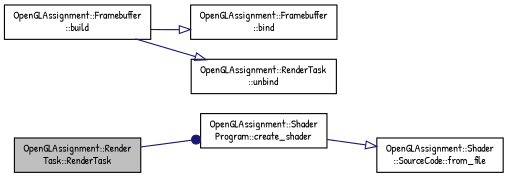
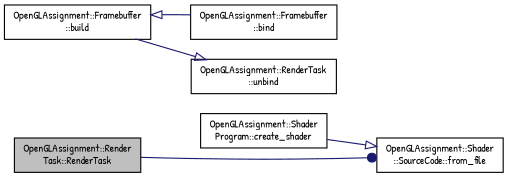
edge "OpenGLAssignment::Framebuffer ::build" -> "OpenGLAssignment::Framebuffer ::bind": reversed
edge "OpenGLAssignment::Render Task::RenderTask" -> "OpenGLAssignment::Shader Program::create_shader": now "OpenGLAssignment::Render Task::RenderTask" -> "OpenGLAssignment::Shader ::SourceCode::from_file"
